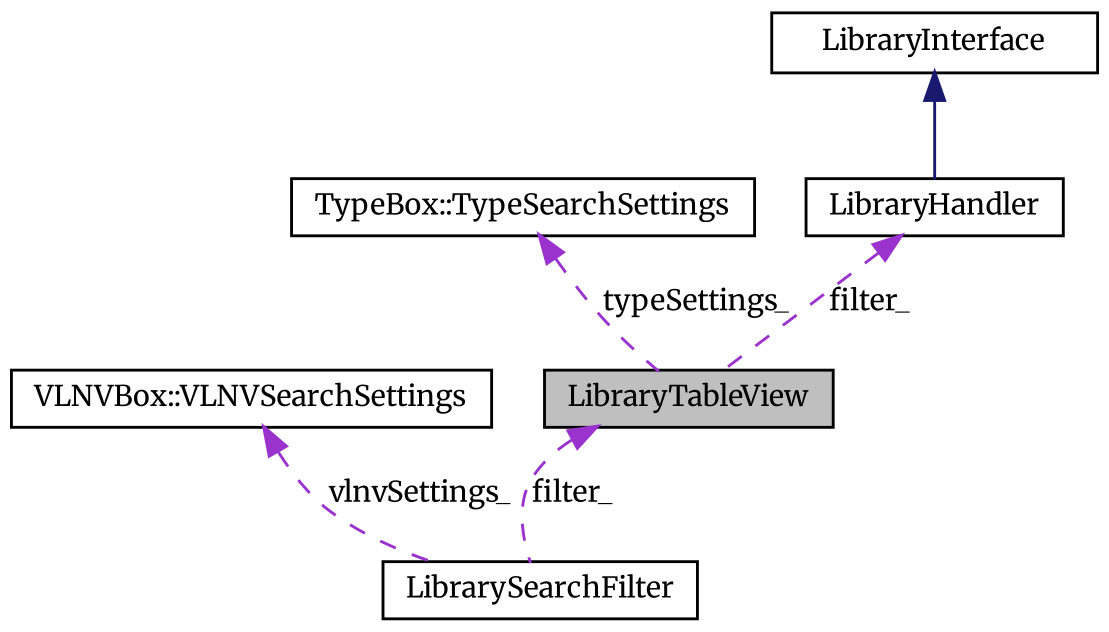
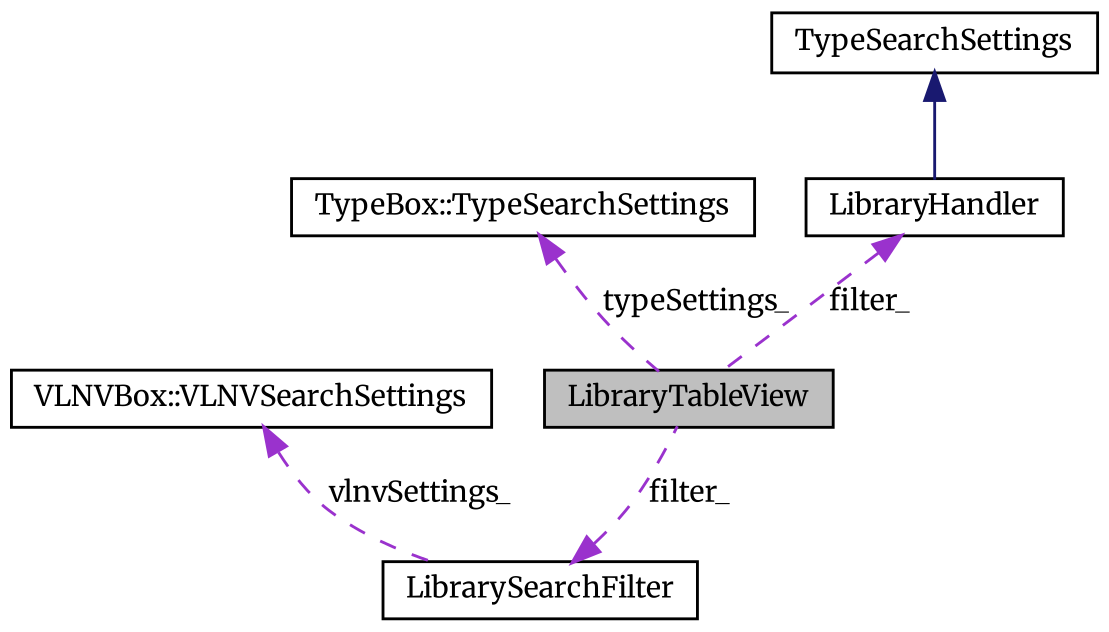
node "LibraryInterface": label "LibraryInterface" -> "TypeSearchSettings"
edge "LibrarySearchFilter" -> "LibraryTableView": reversed
